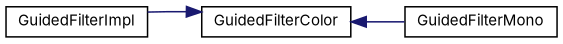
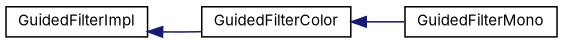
edge "GuidedFilterImpl" -> "GuidedFilterColor": reversed
